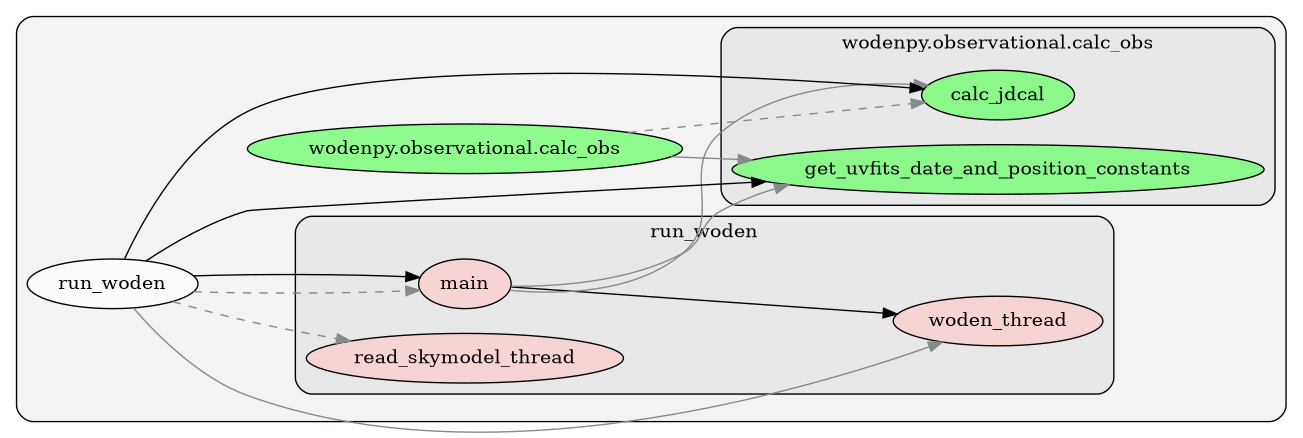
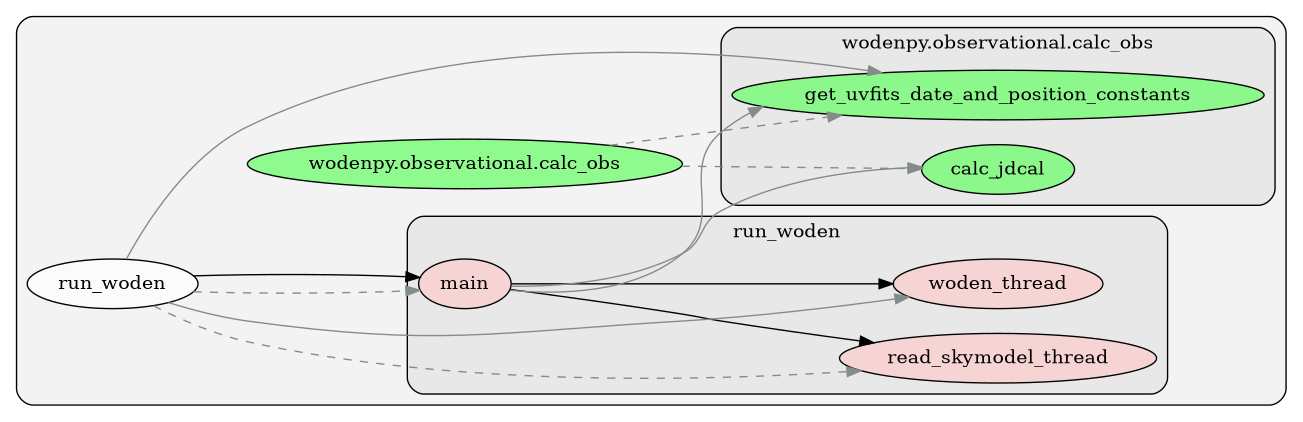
edge "run_woden" -> "calc_jdcal": removed
edge "wodenpy.observational.calc_obs" -> "get_uvfits_date_and_position_constants": style solid -> dashed
edge "run_woden" -> "get_uvfits_date_and_position_constants": color #000000 -> #838b8b
edge "main" -> "read_skymodel_thread": added
